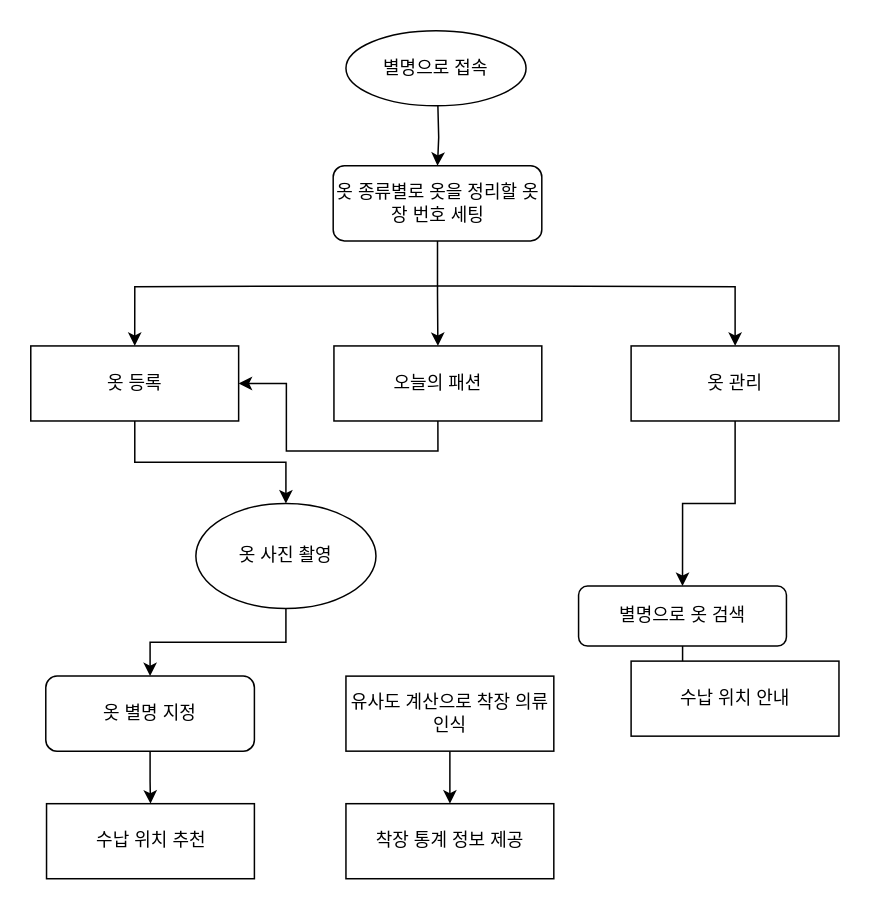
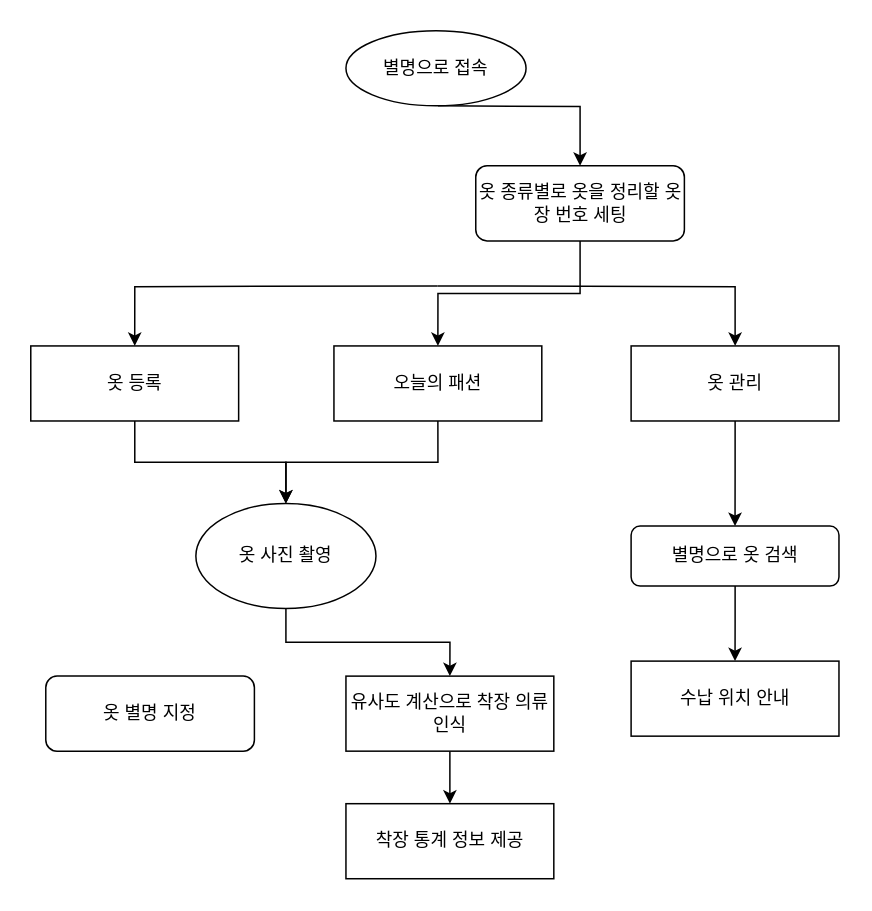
node "옷 종류별로 옷을 정리할 옷장 번호 세팅": moved (437, 203) -> (580, 203)
edge "오늘의 패션" -> "옷 등록": now "오늘의 패션" -> "옷 사진 촬영"
node "별명으로 옷 검색": moved (682, 616) -> (735, 556)
edge "옷 사진 촬영" -> "옷 별명 지정": now "옷 사진 촬영" -> "유사도 계산으로 착장 의류 인식"
edge "옷 별명 지정" -> "수납 위치 추천": removed
node "수납 위치 추천": removed
